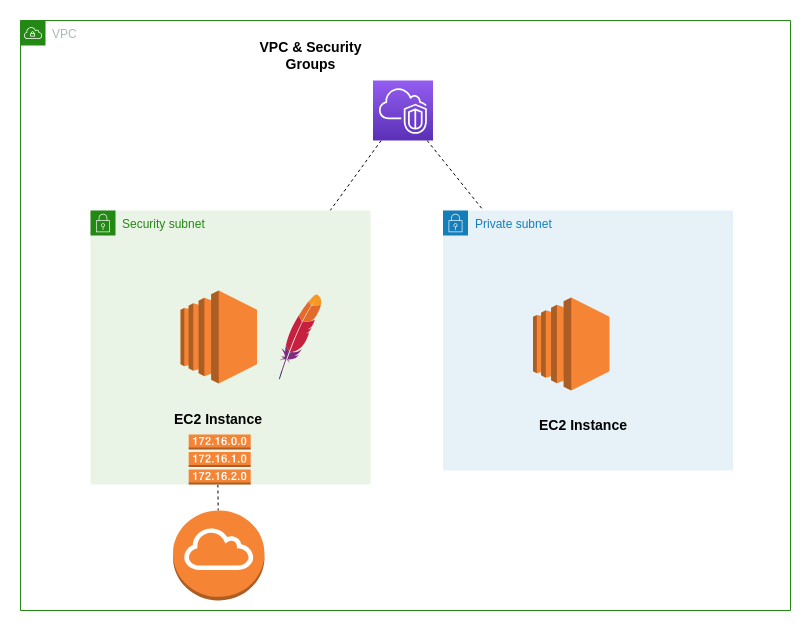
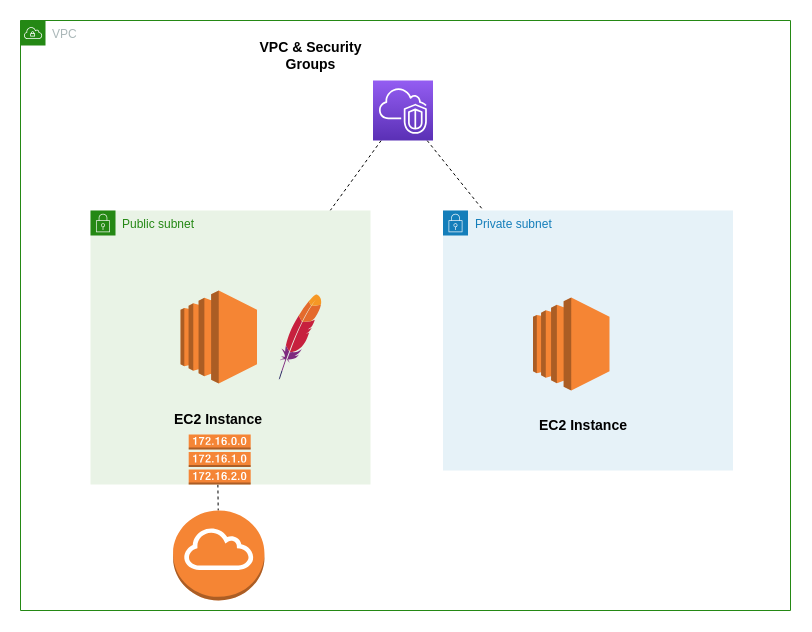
node "Security subnet": label "Security subnet" -> "Public subnet"
